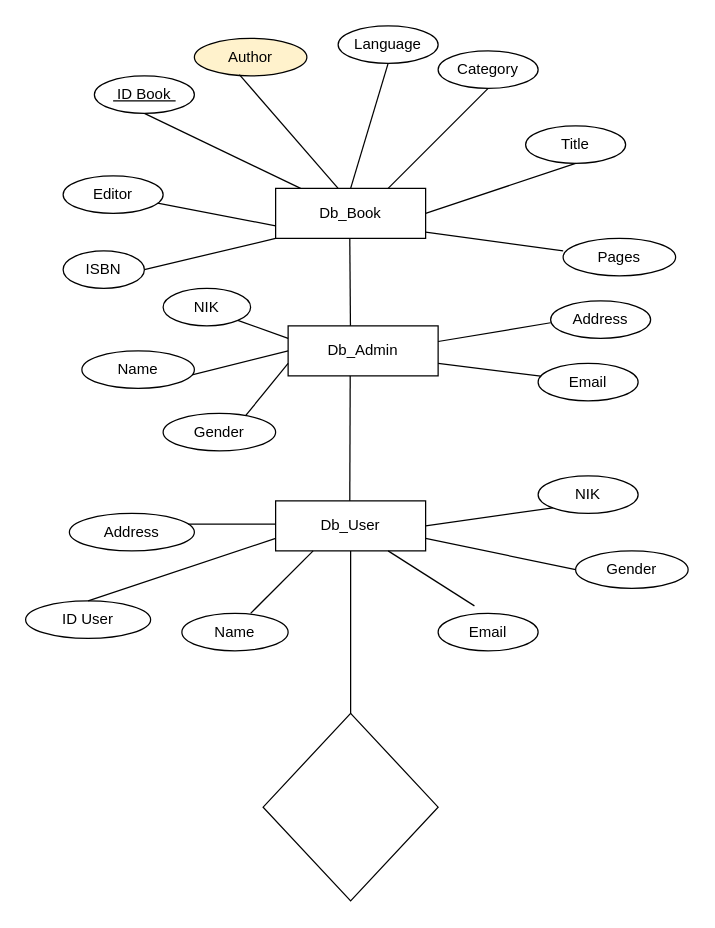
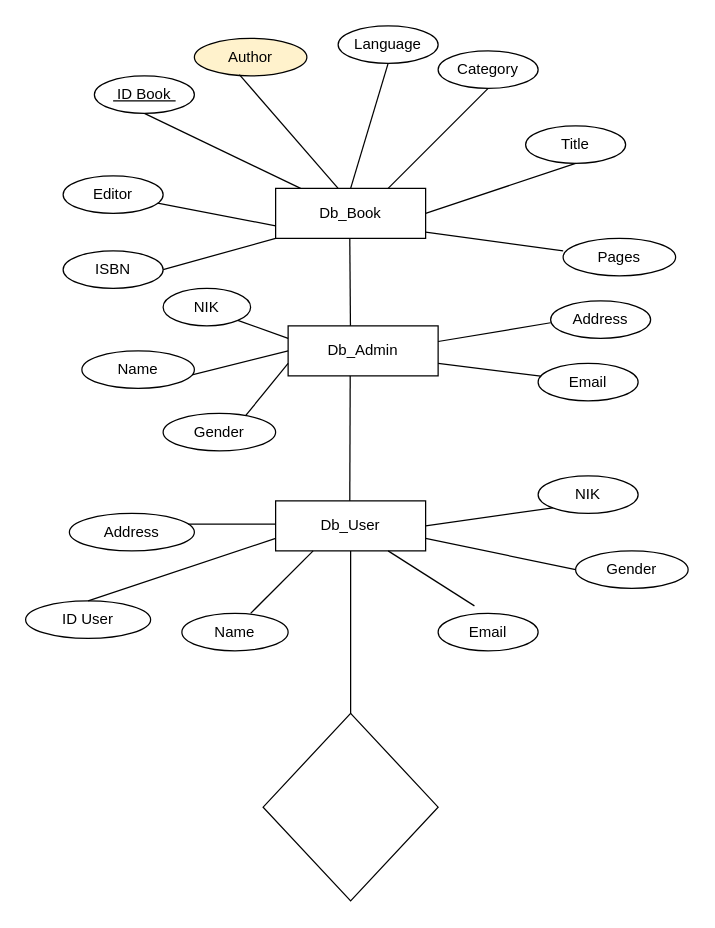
node "ISBN": size 81x38 -> 100x38
